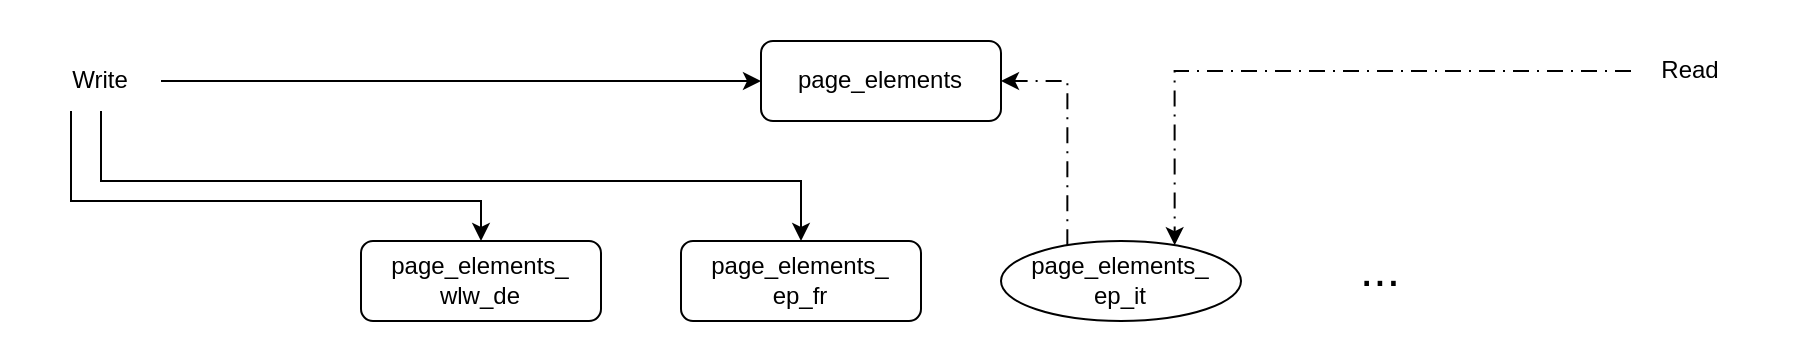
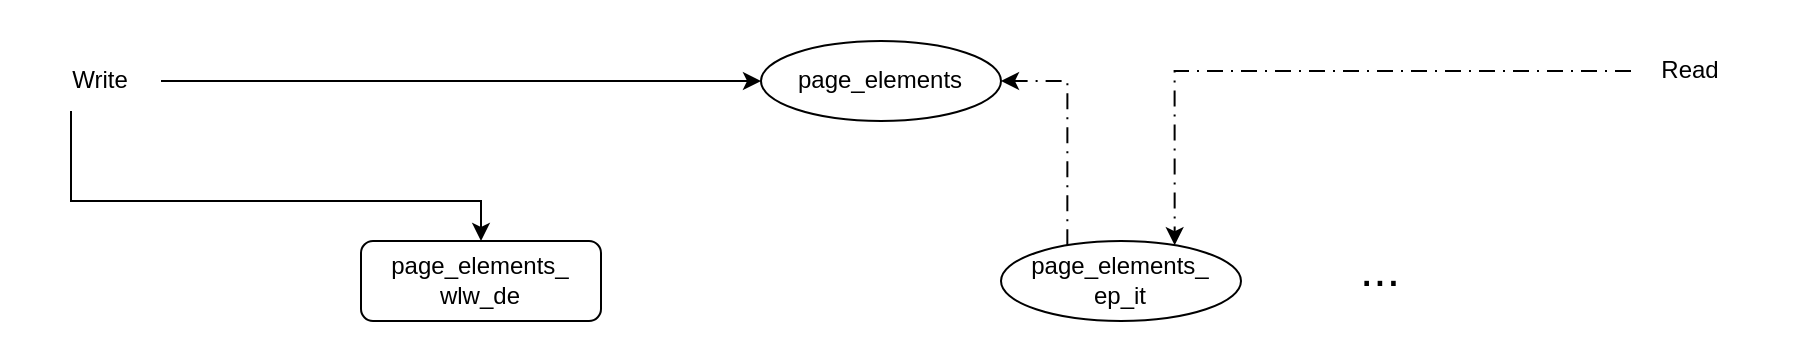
node "page_elements": shape rounded rectangle -> ellipse
edge "Write" -> "page_elements_ ep_fr": removed
node "page_elements_ ep_fr": removed
